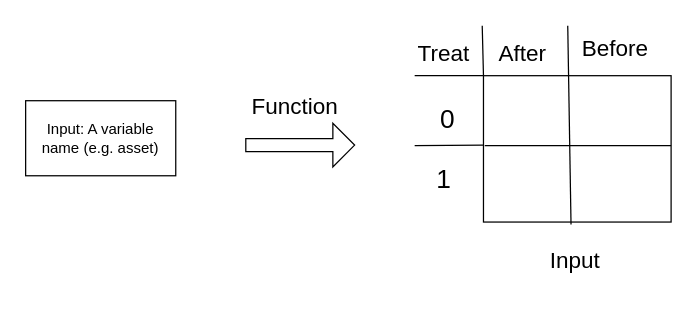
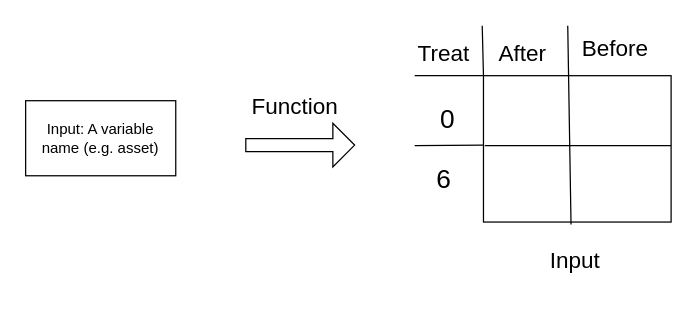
node "1": label "1" -> "6"
